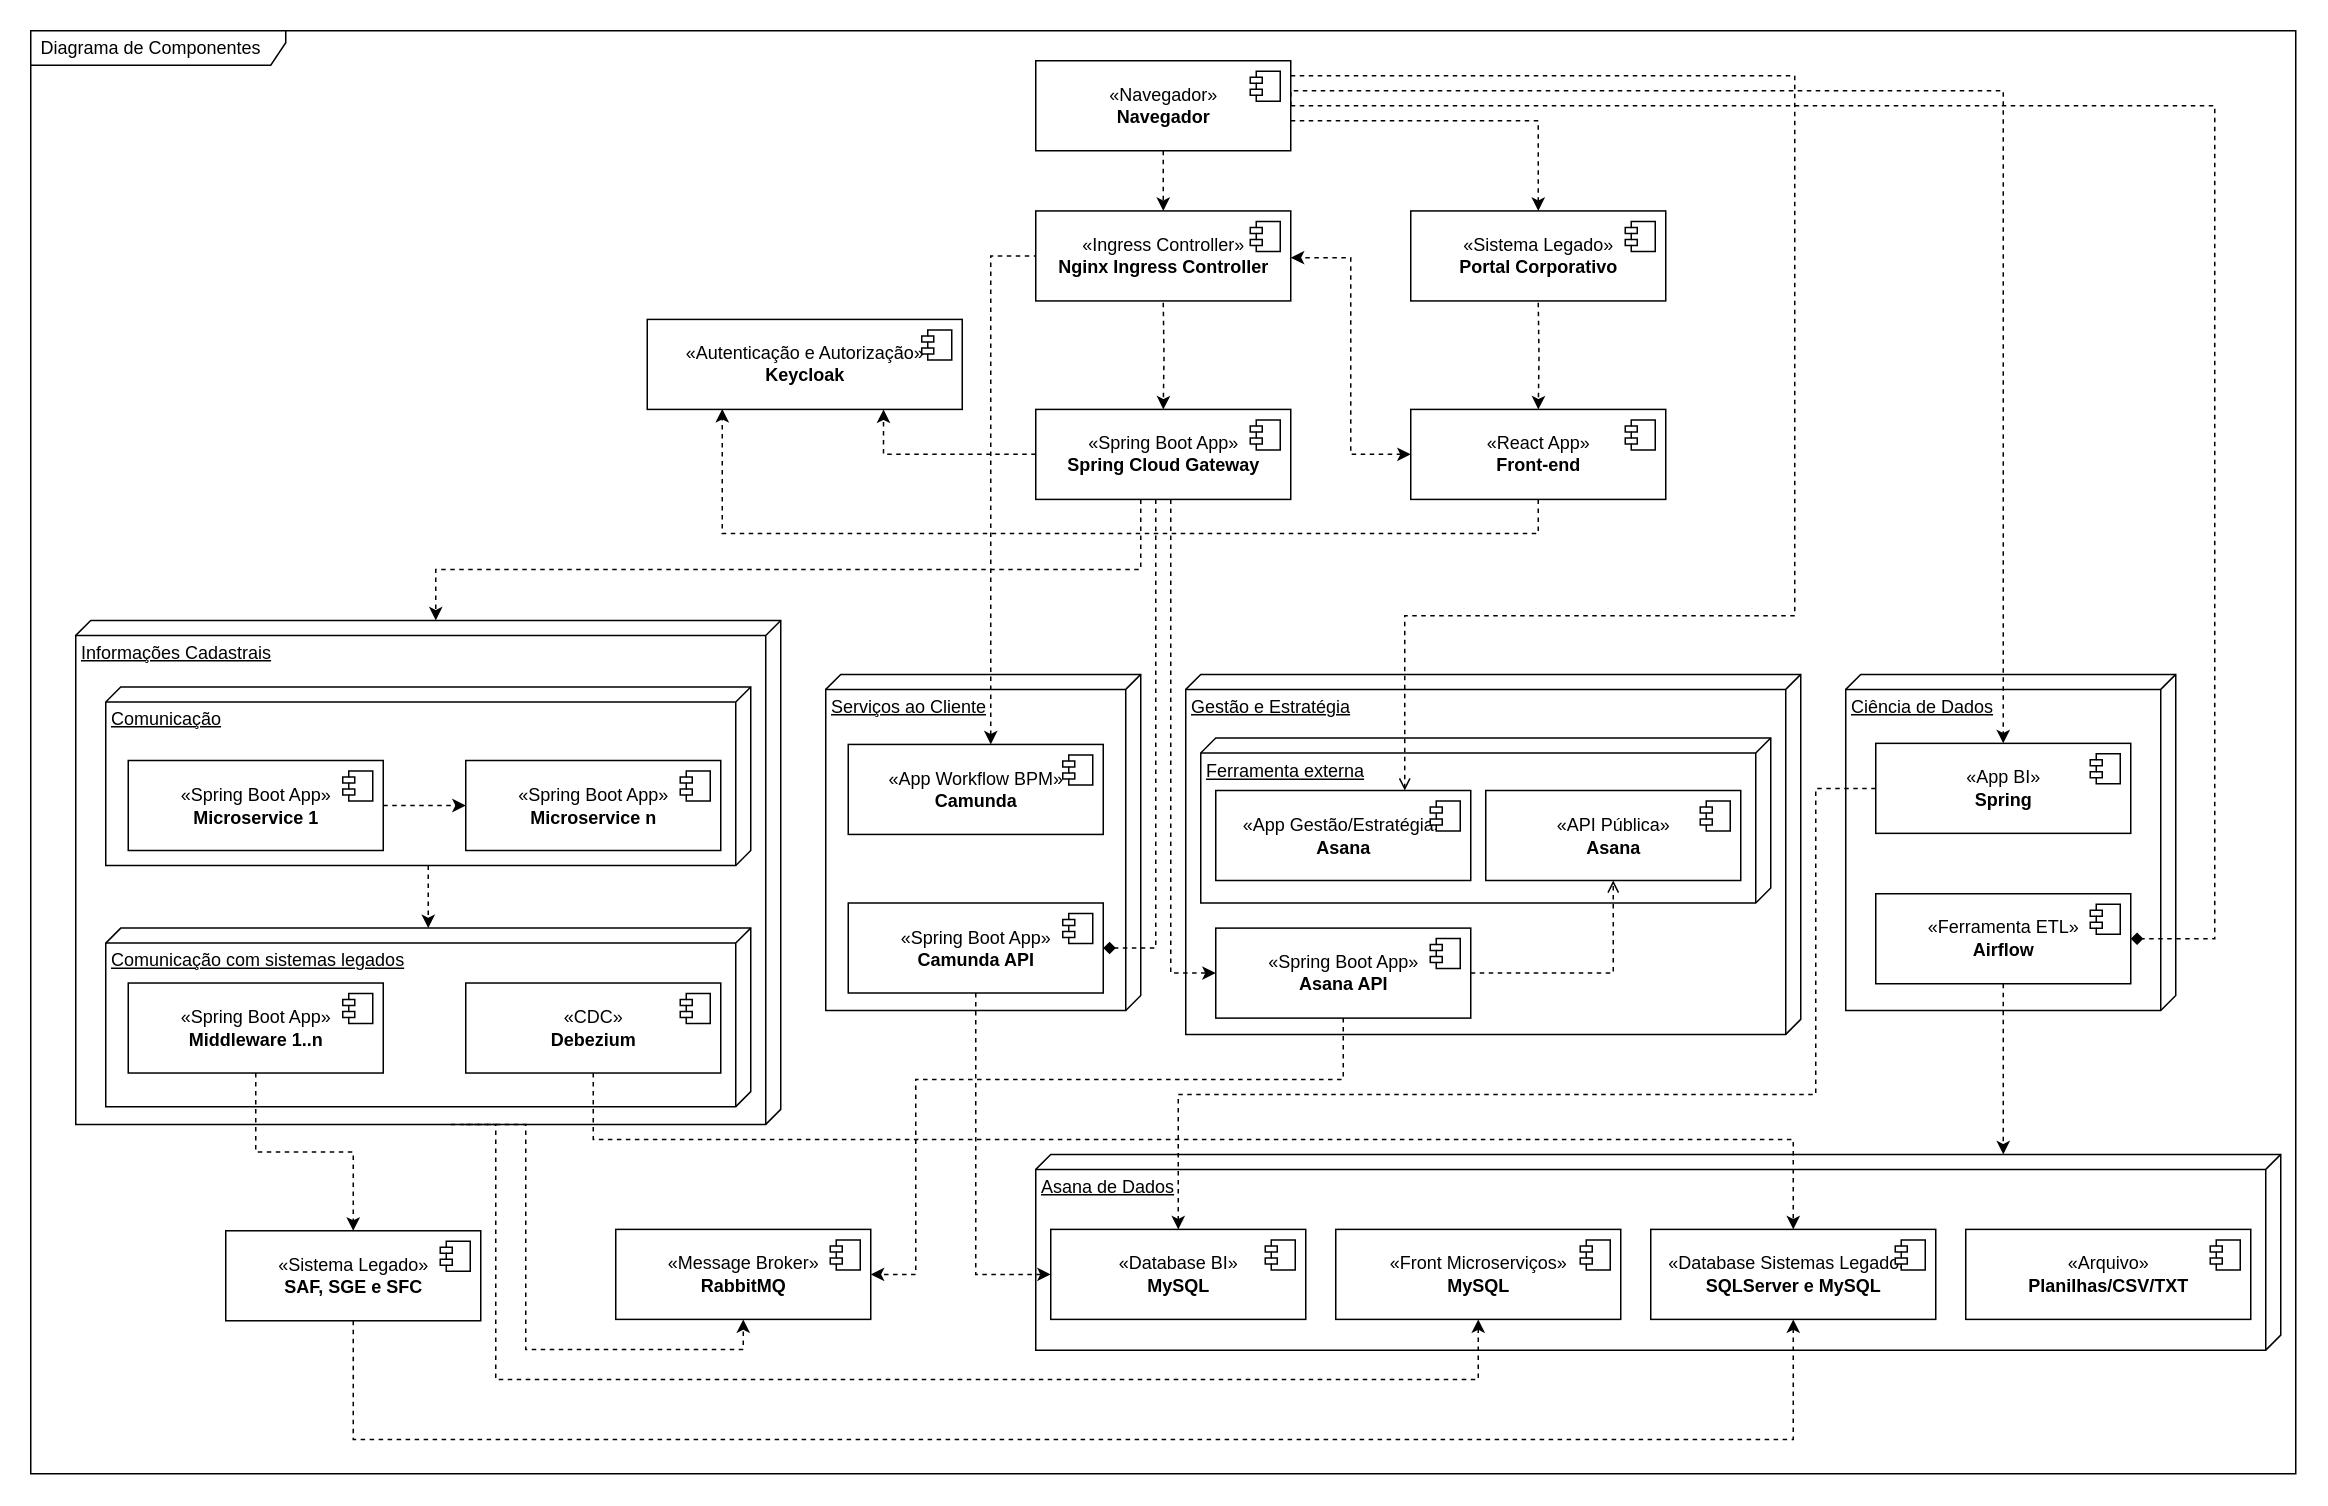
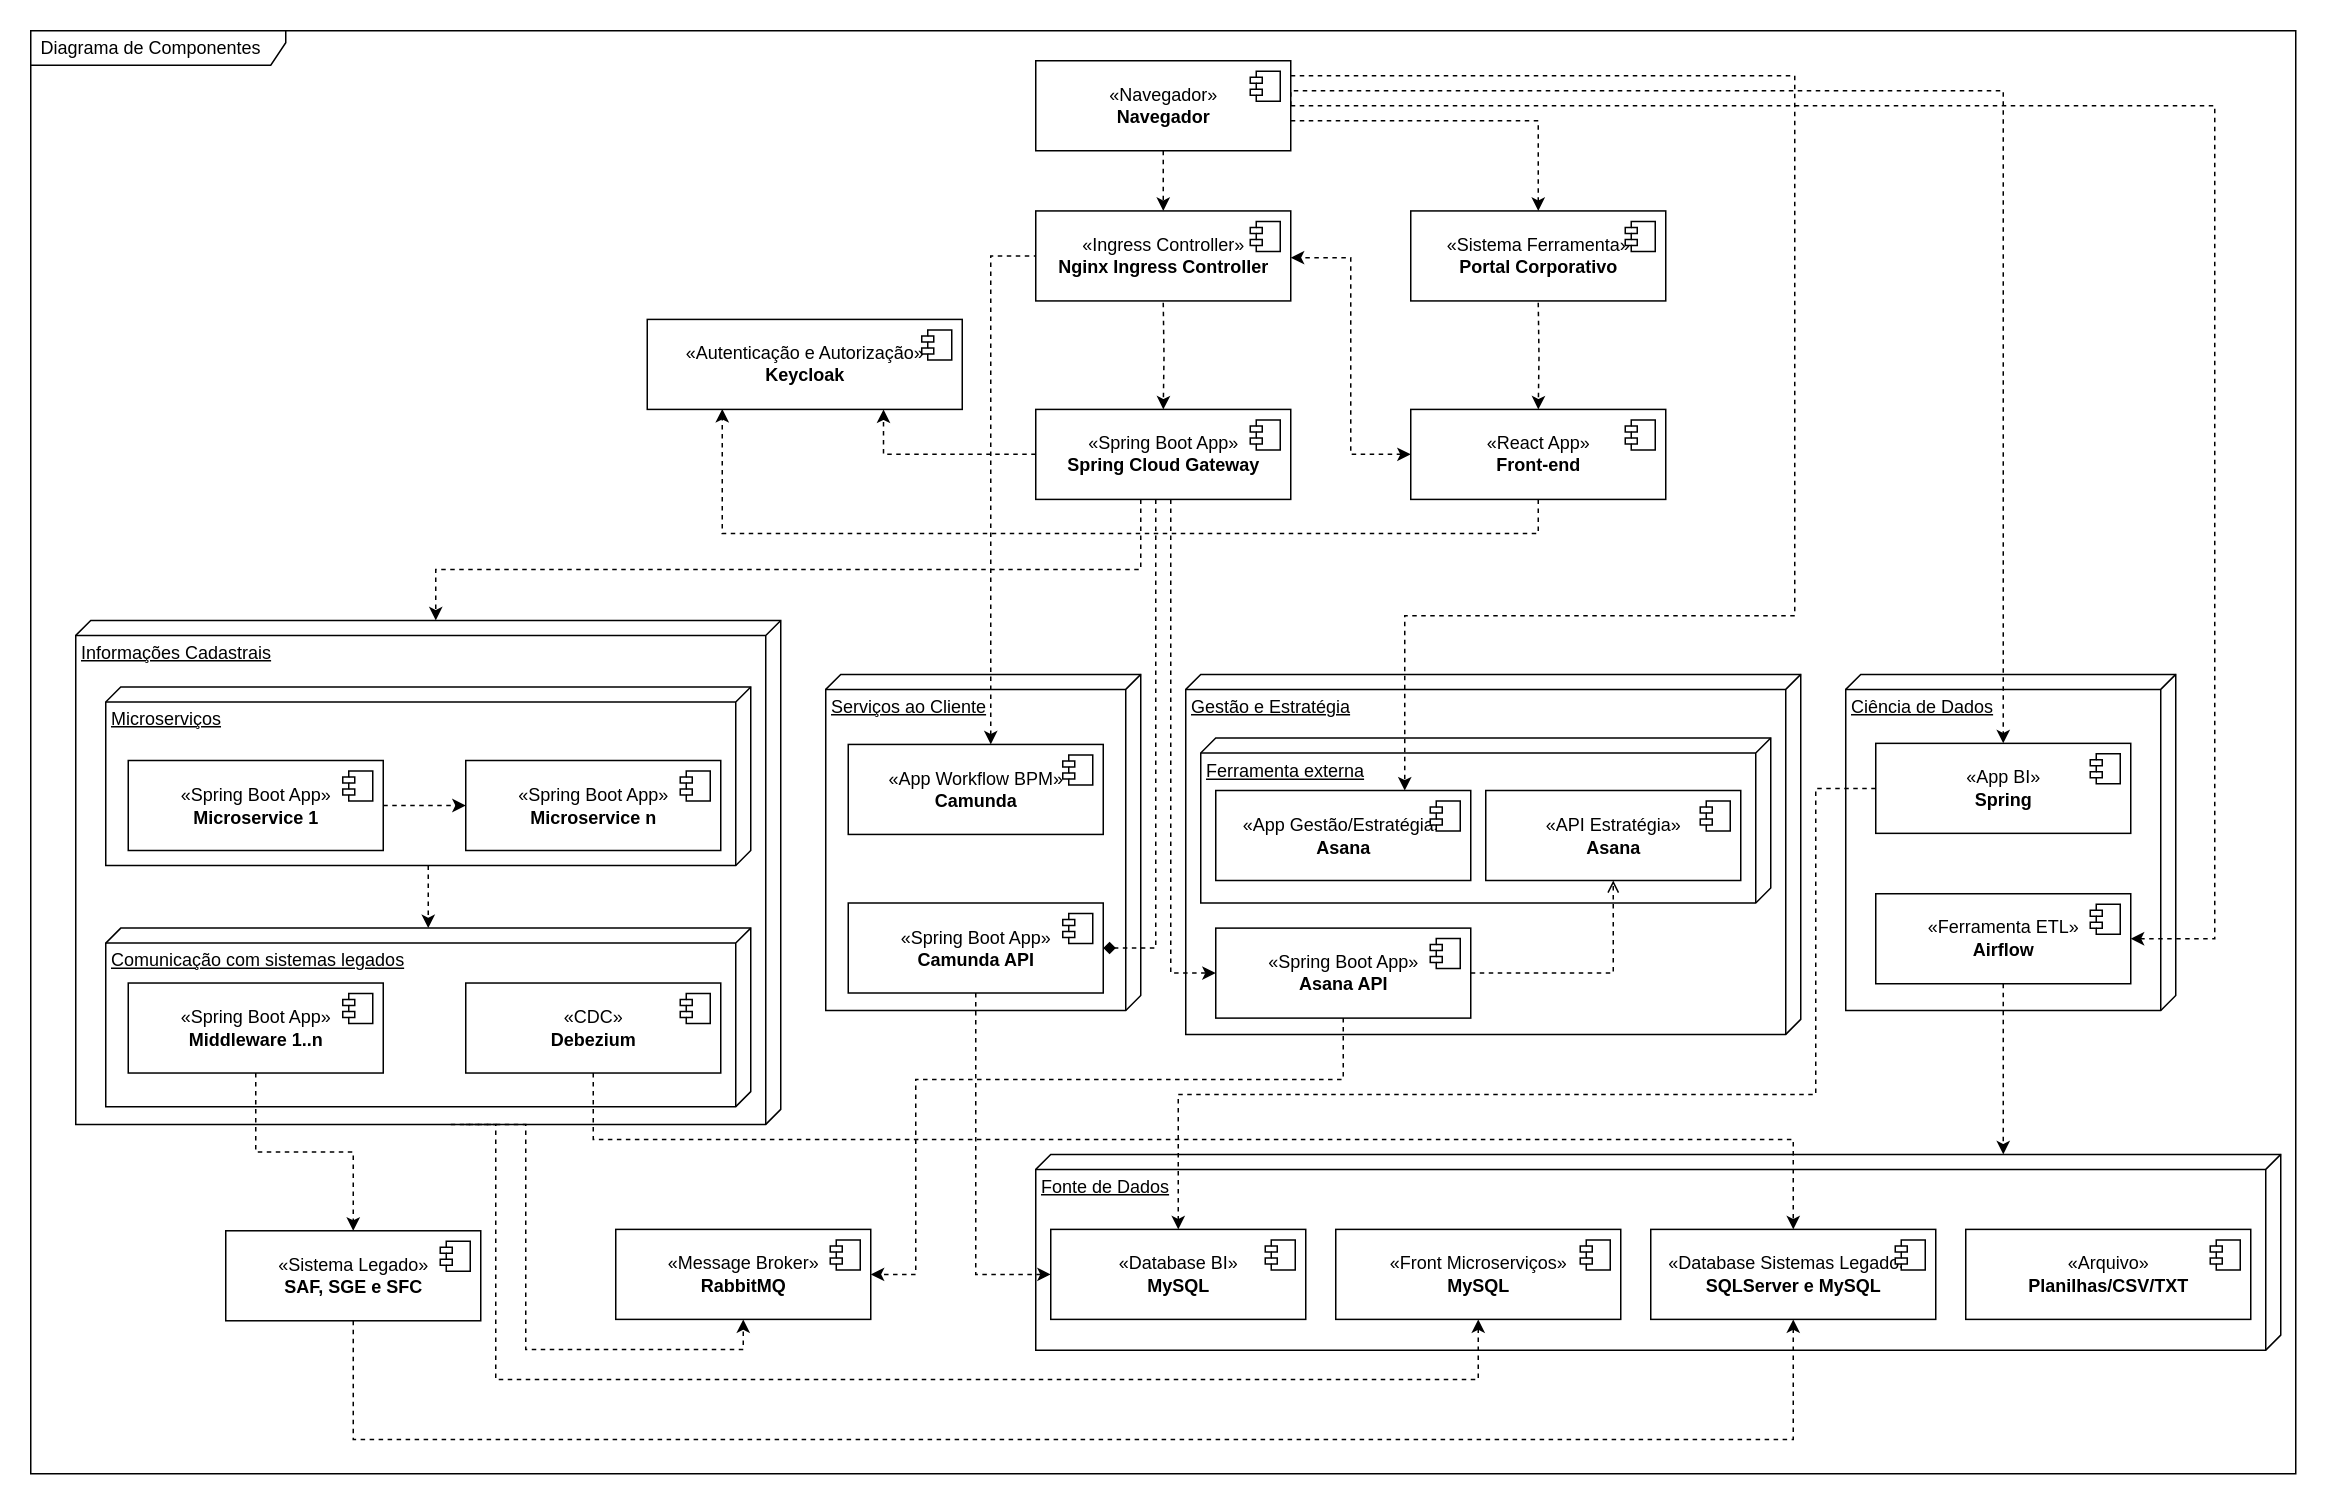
node "«Sistema Legado» Portal Corporativo": label "«Sistema Legado» Portal Corporativo" -> "«Sistema Ferramenta» Portal Corporativo"
node "Comunicação": label "Comunicação" -> "Microserviços"
edge "«Navegador» Navegador" -> "«App Gestão/Estratégia» Asana": arrowhead open -> classic
node "«API Pública» Asana": label "«API Pública» Asana" -> "«API Estratégia» Asana"
edge "«Navegador» Navegador" -> "«Ferramenta ETL» Airflow": arrowhead diamond -> classic
node "Asana de Dados": label "Asana de Dados" -> "Fonte de Dados"
